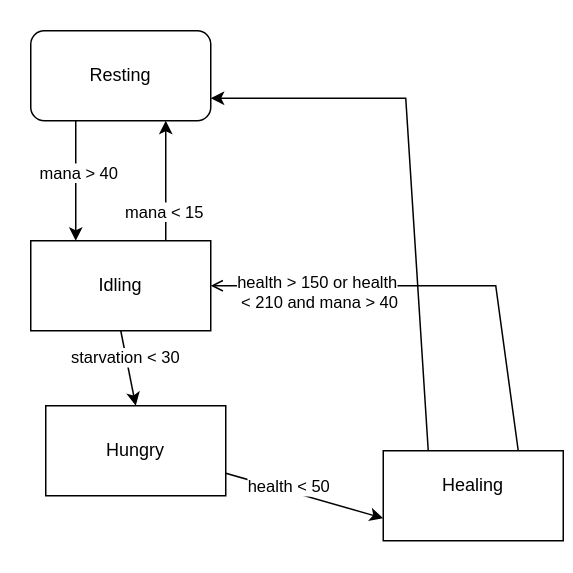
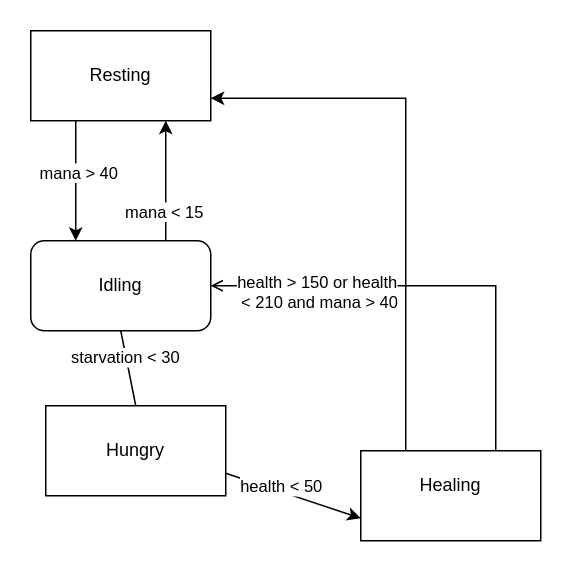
node "Resting": shape rounded rectangle -> rectangle
node "Idling": shape rectangle -> rounded rectangle
edge "Idling" -> "Hungry": arrowhead classic -> none
node "Healing": moved (473, 496) -> (451, 496)
